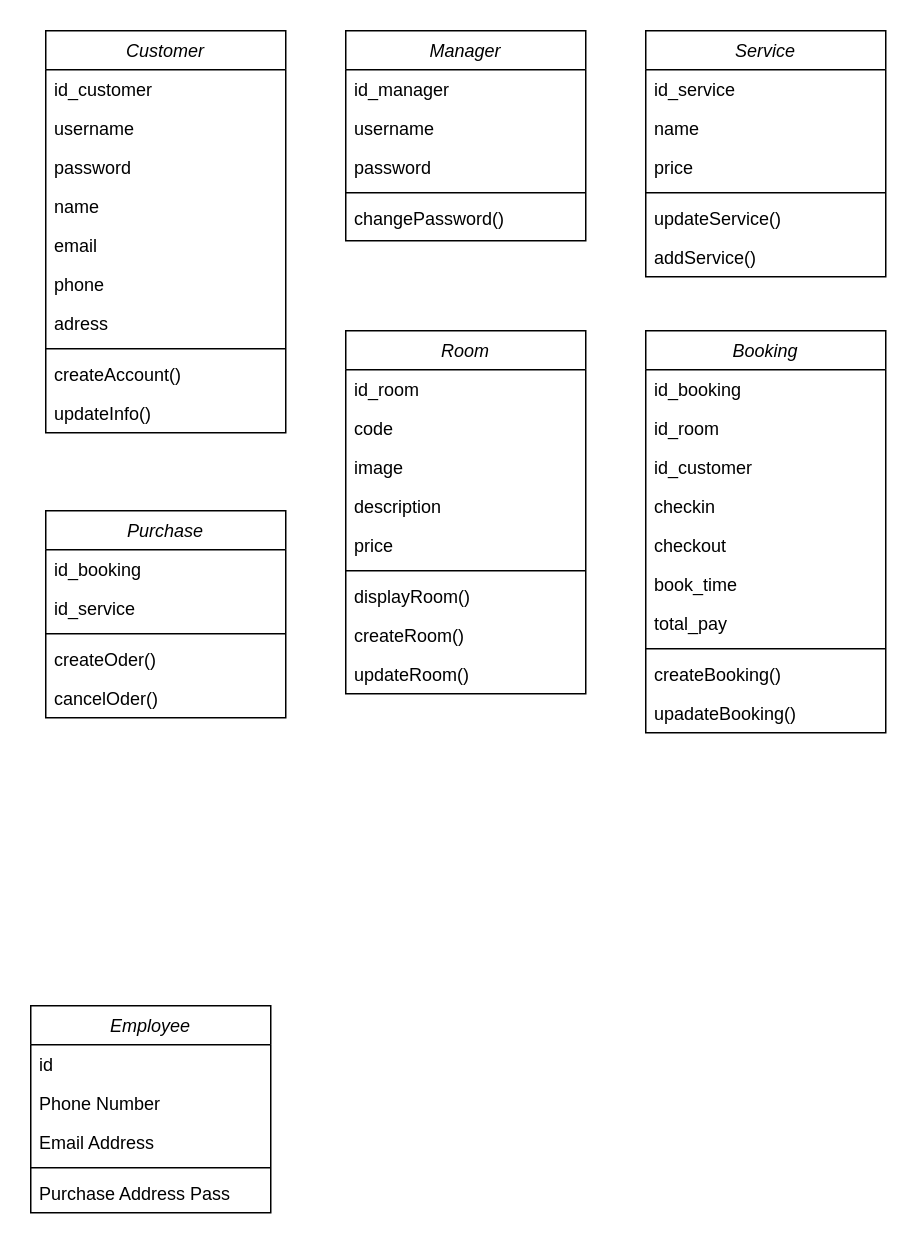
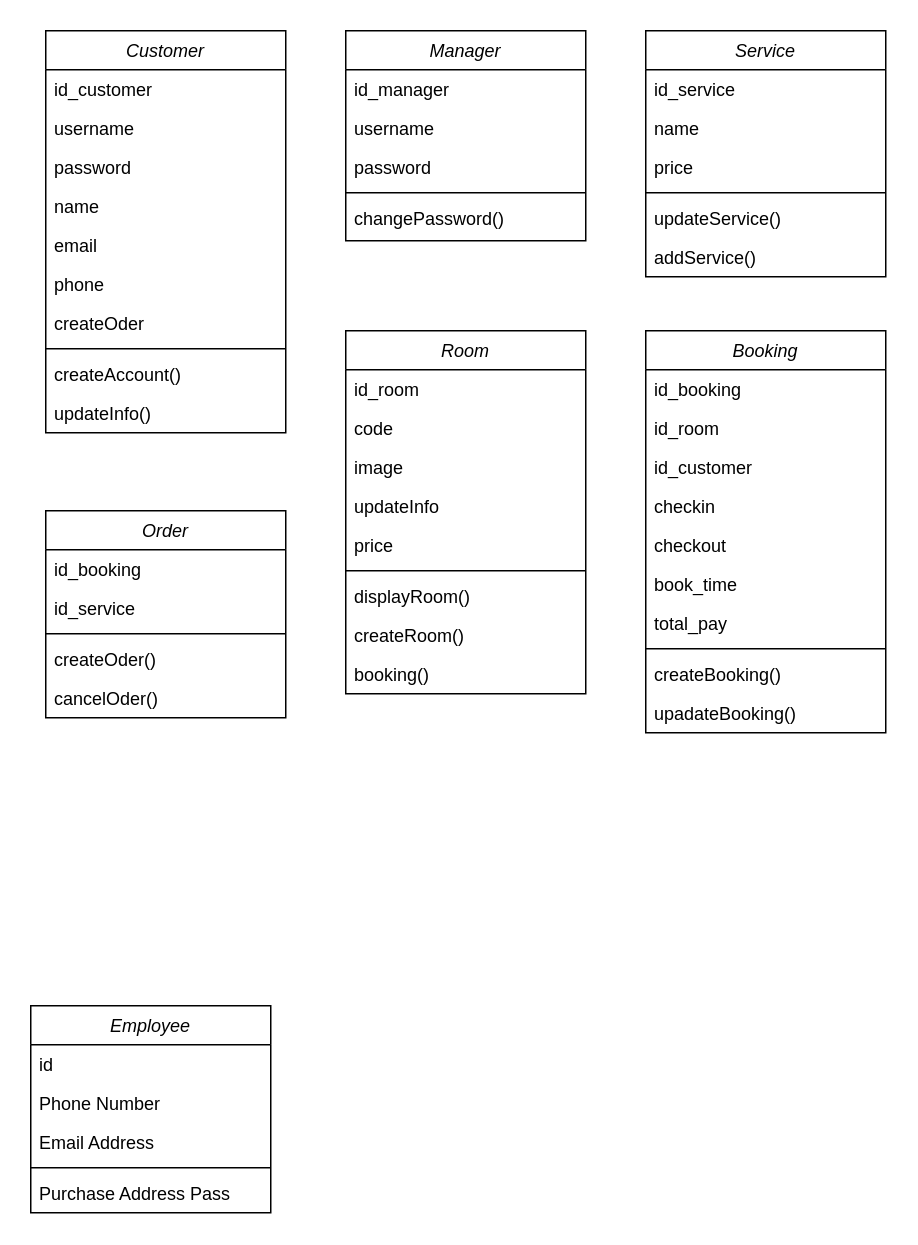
node "adress": label "adress" -> "createOder"
node "description": label "description" -> "updateInfo"
node "Purchase": label "Purchase" -> "Order"
node "updateRoom()": label "updateRoom()" -> "booking()"
